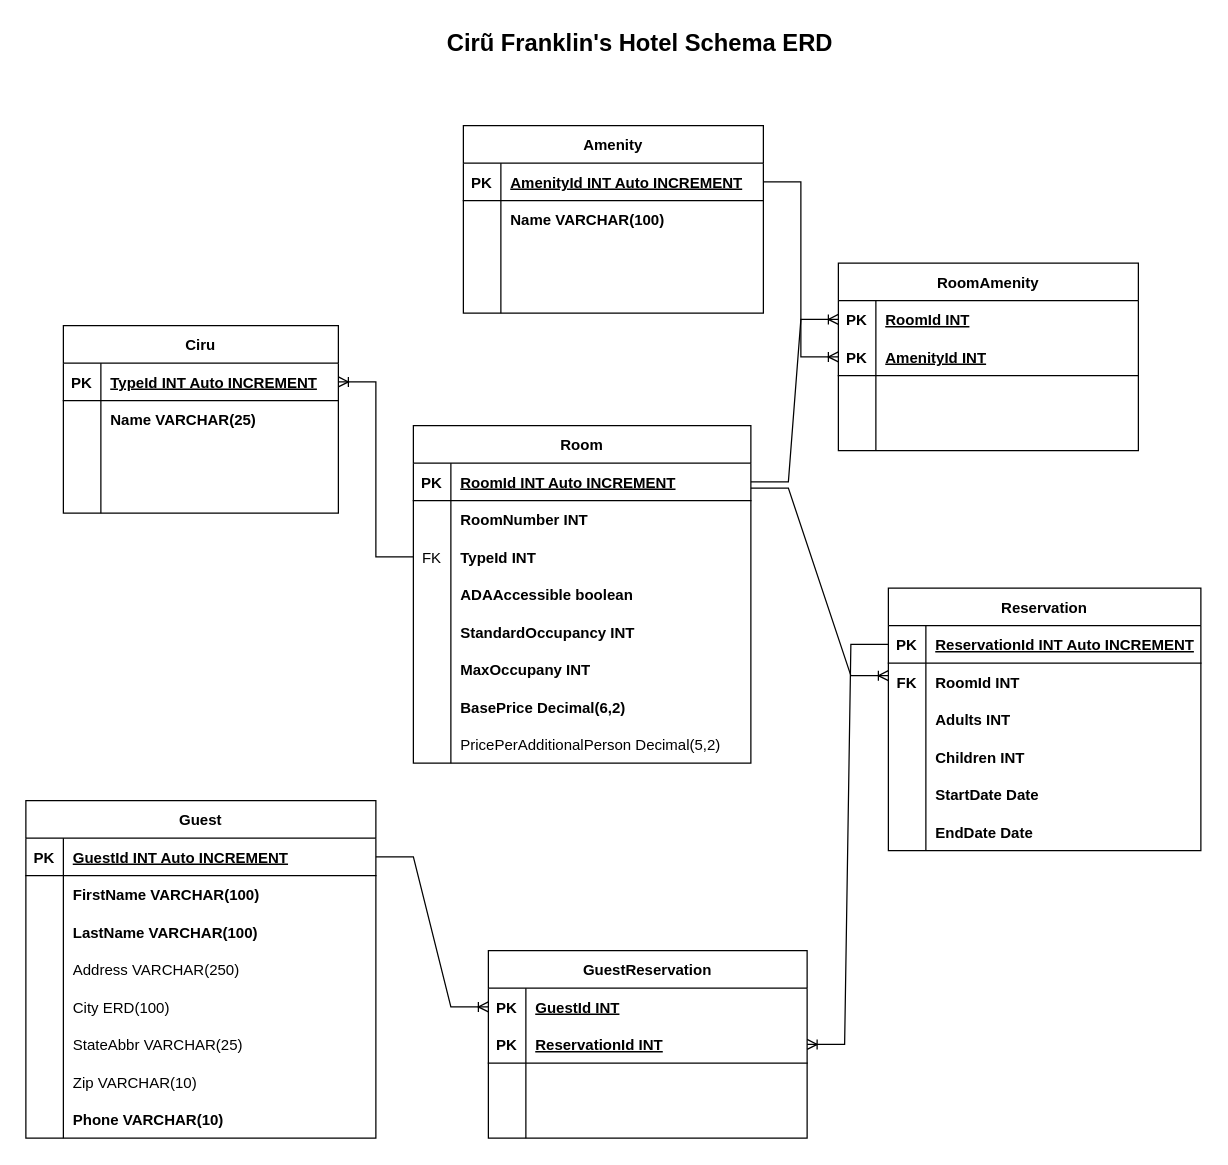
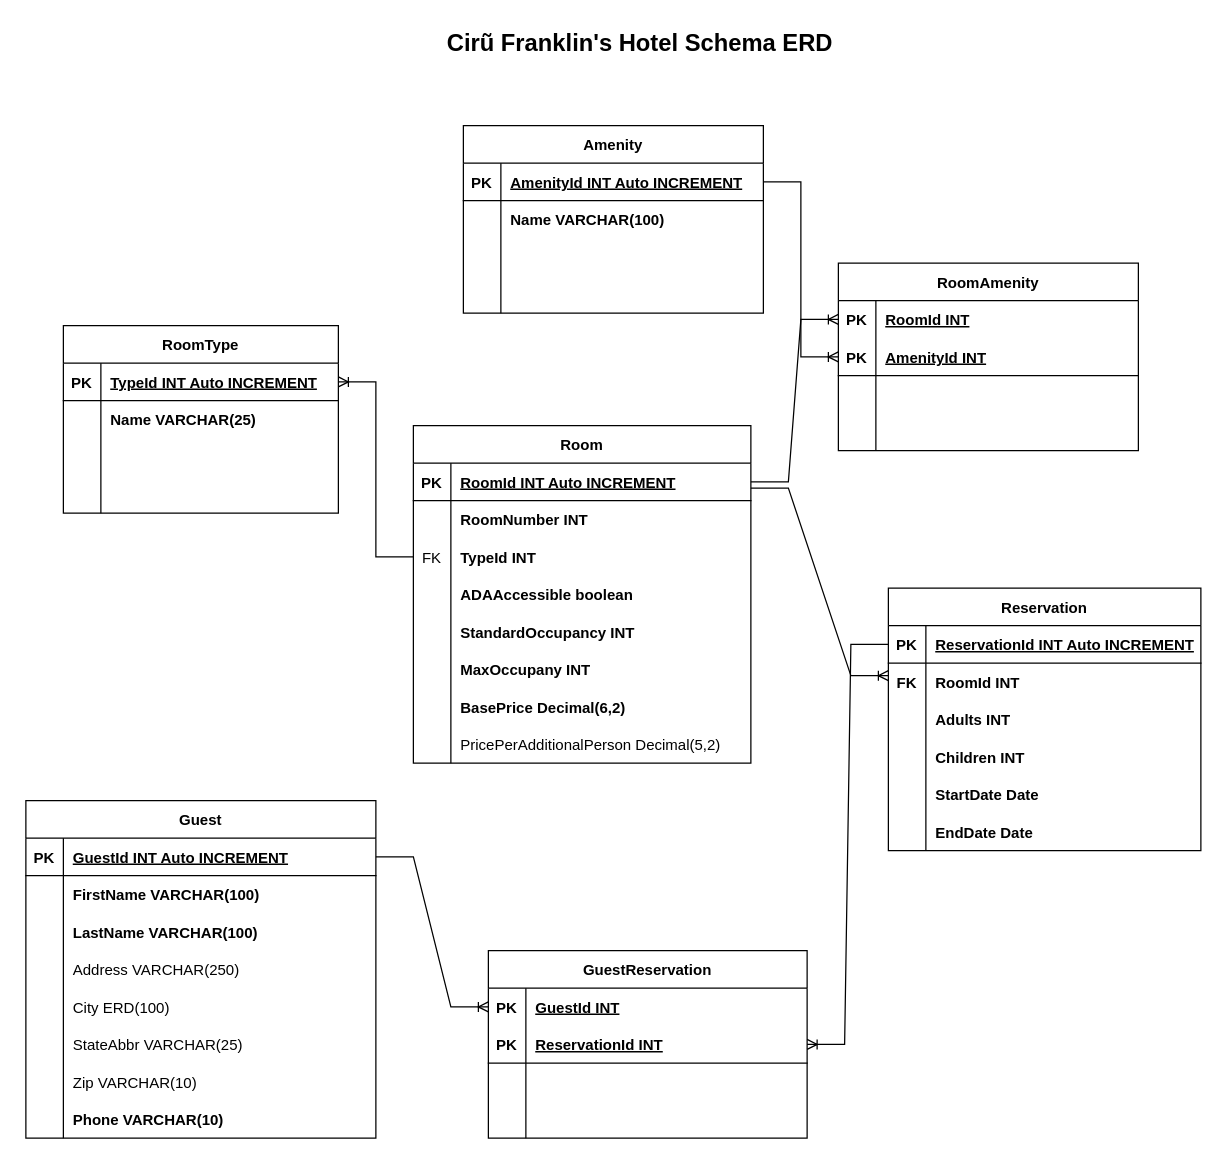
node "Ciru": label "Ciru" -> "RoomType"
